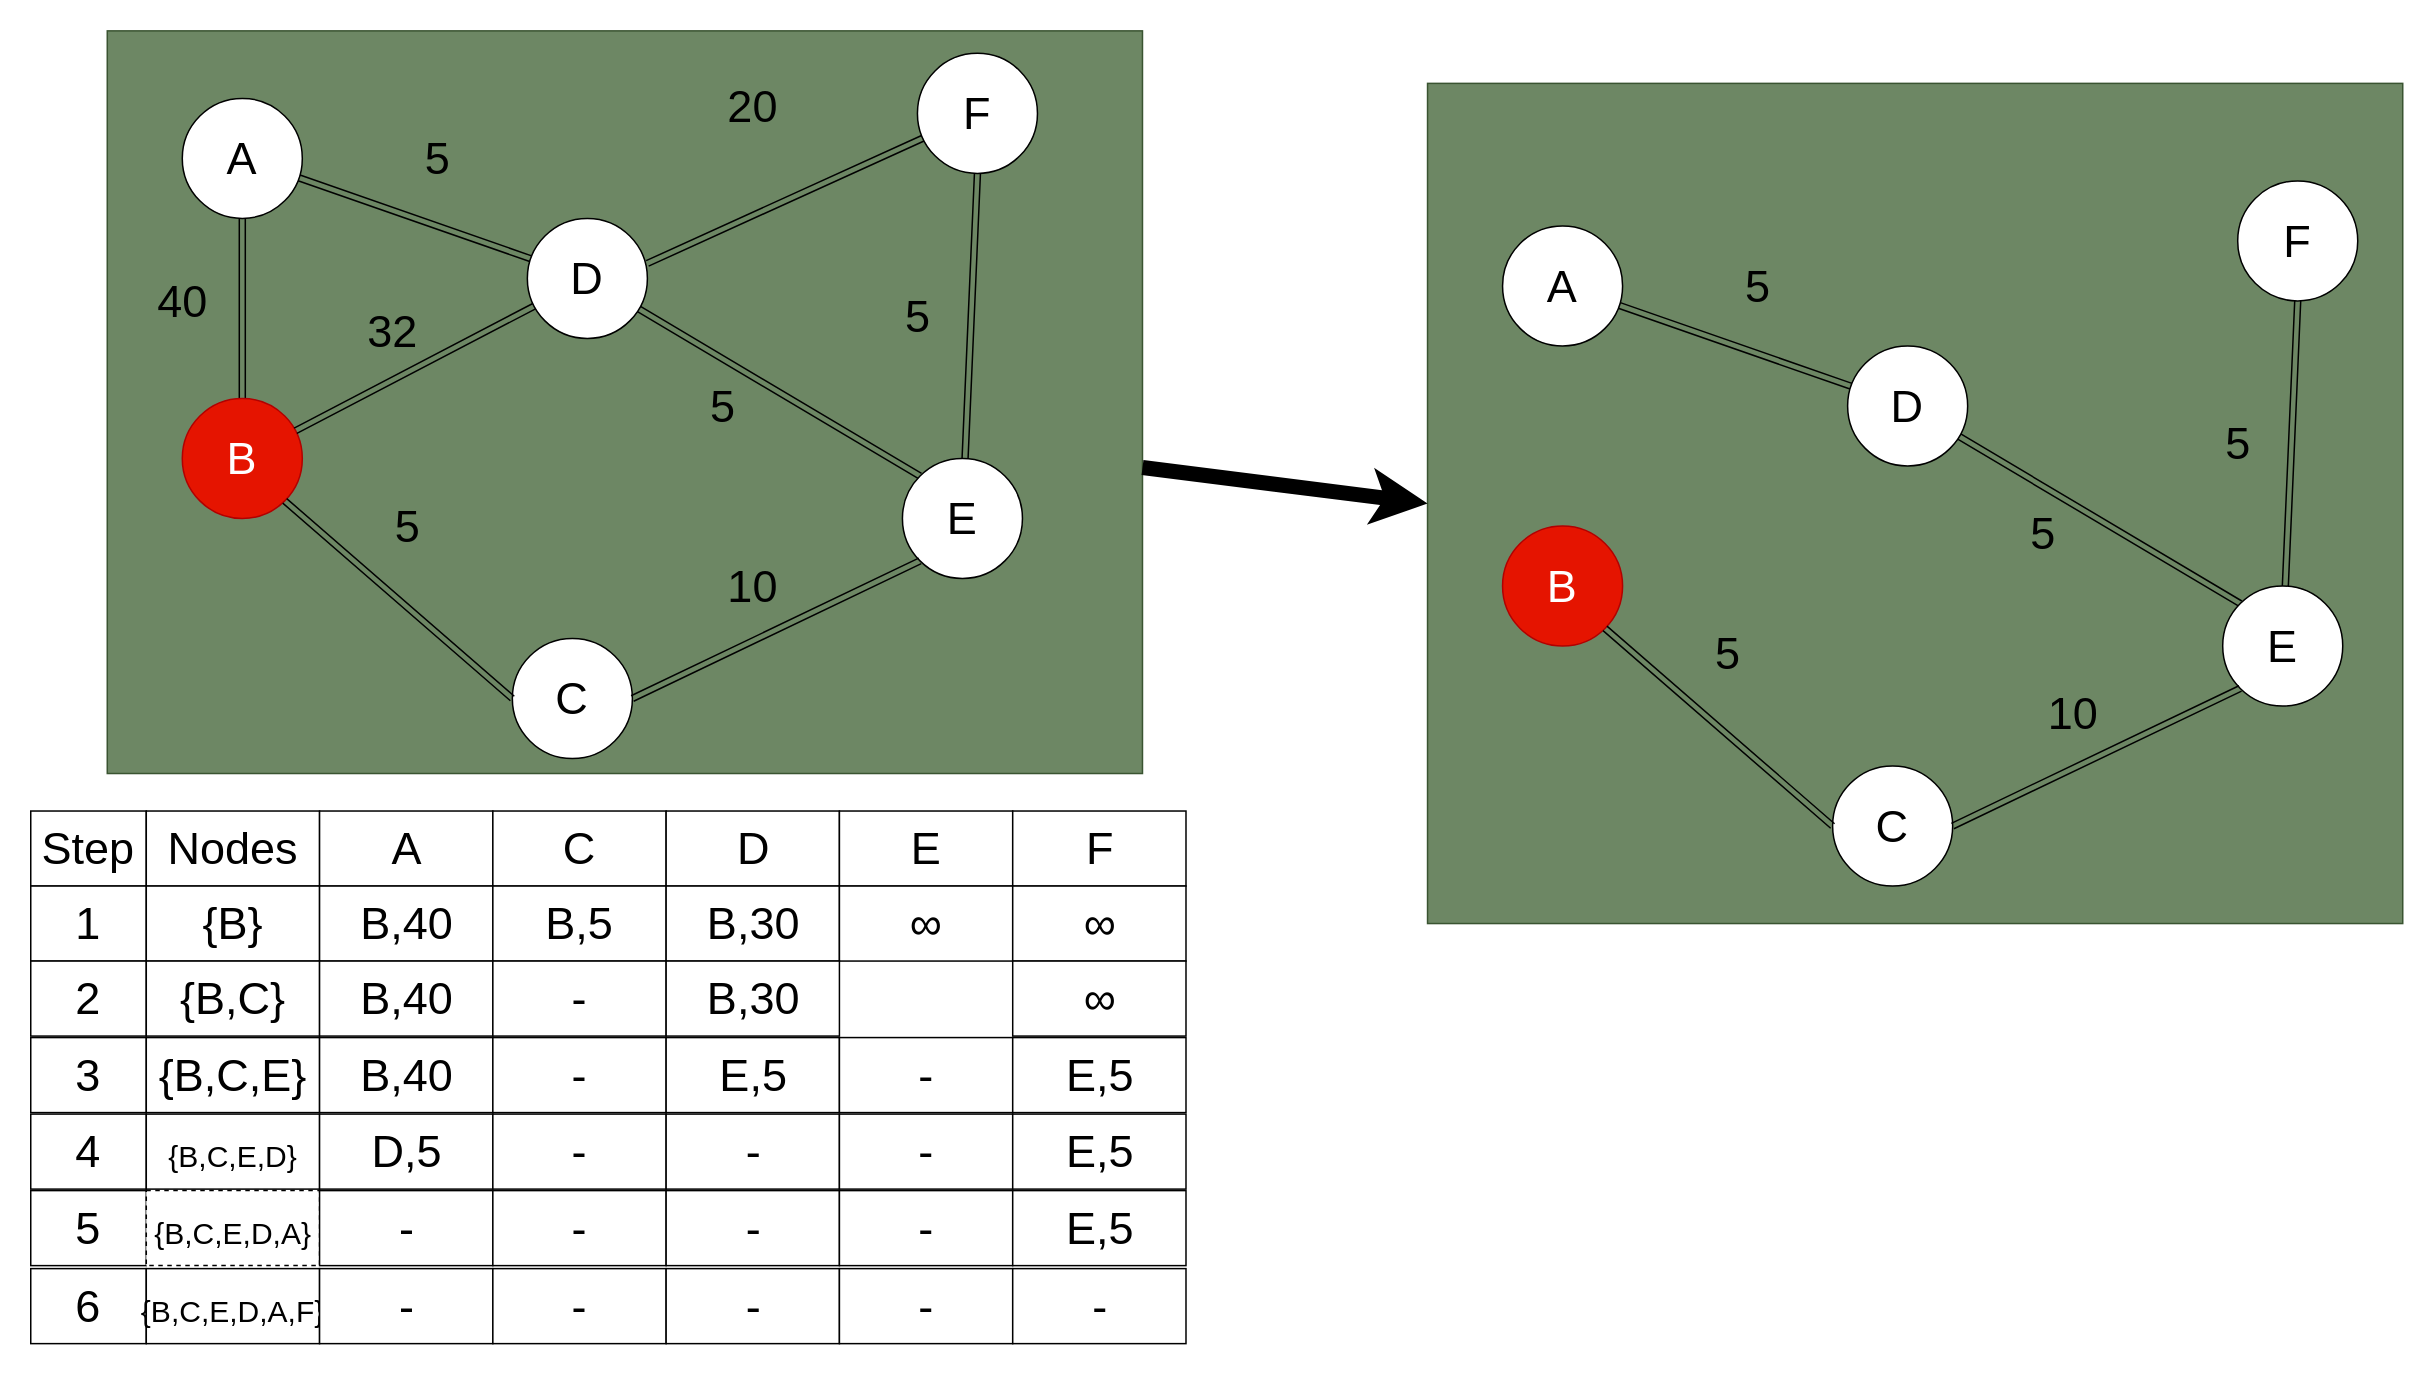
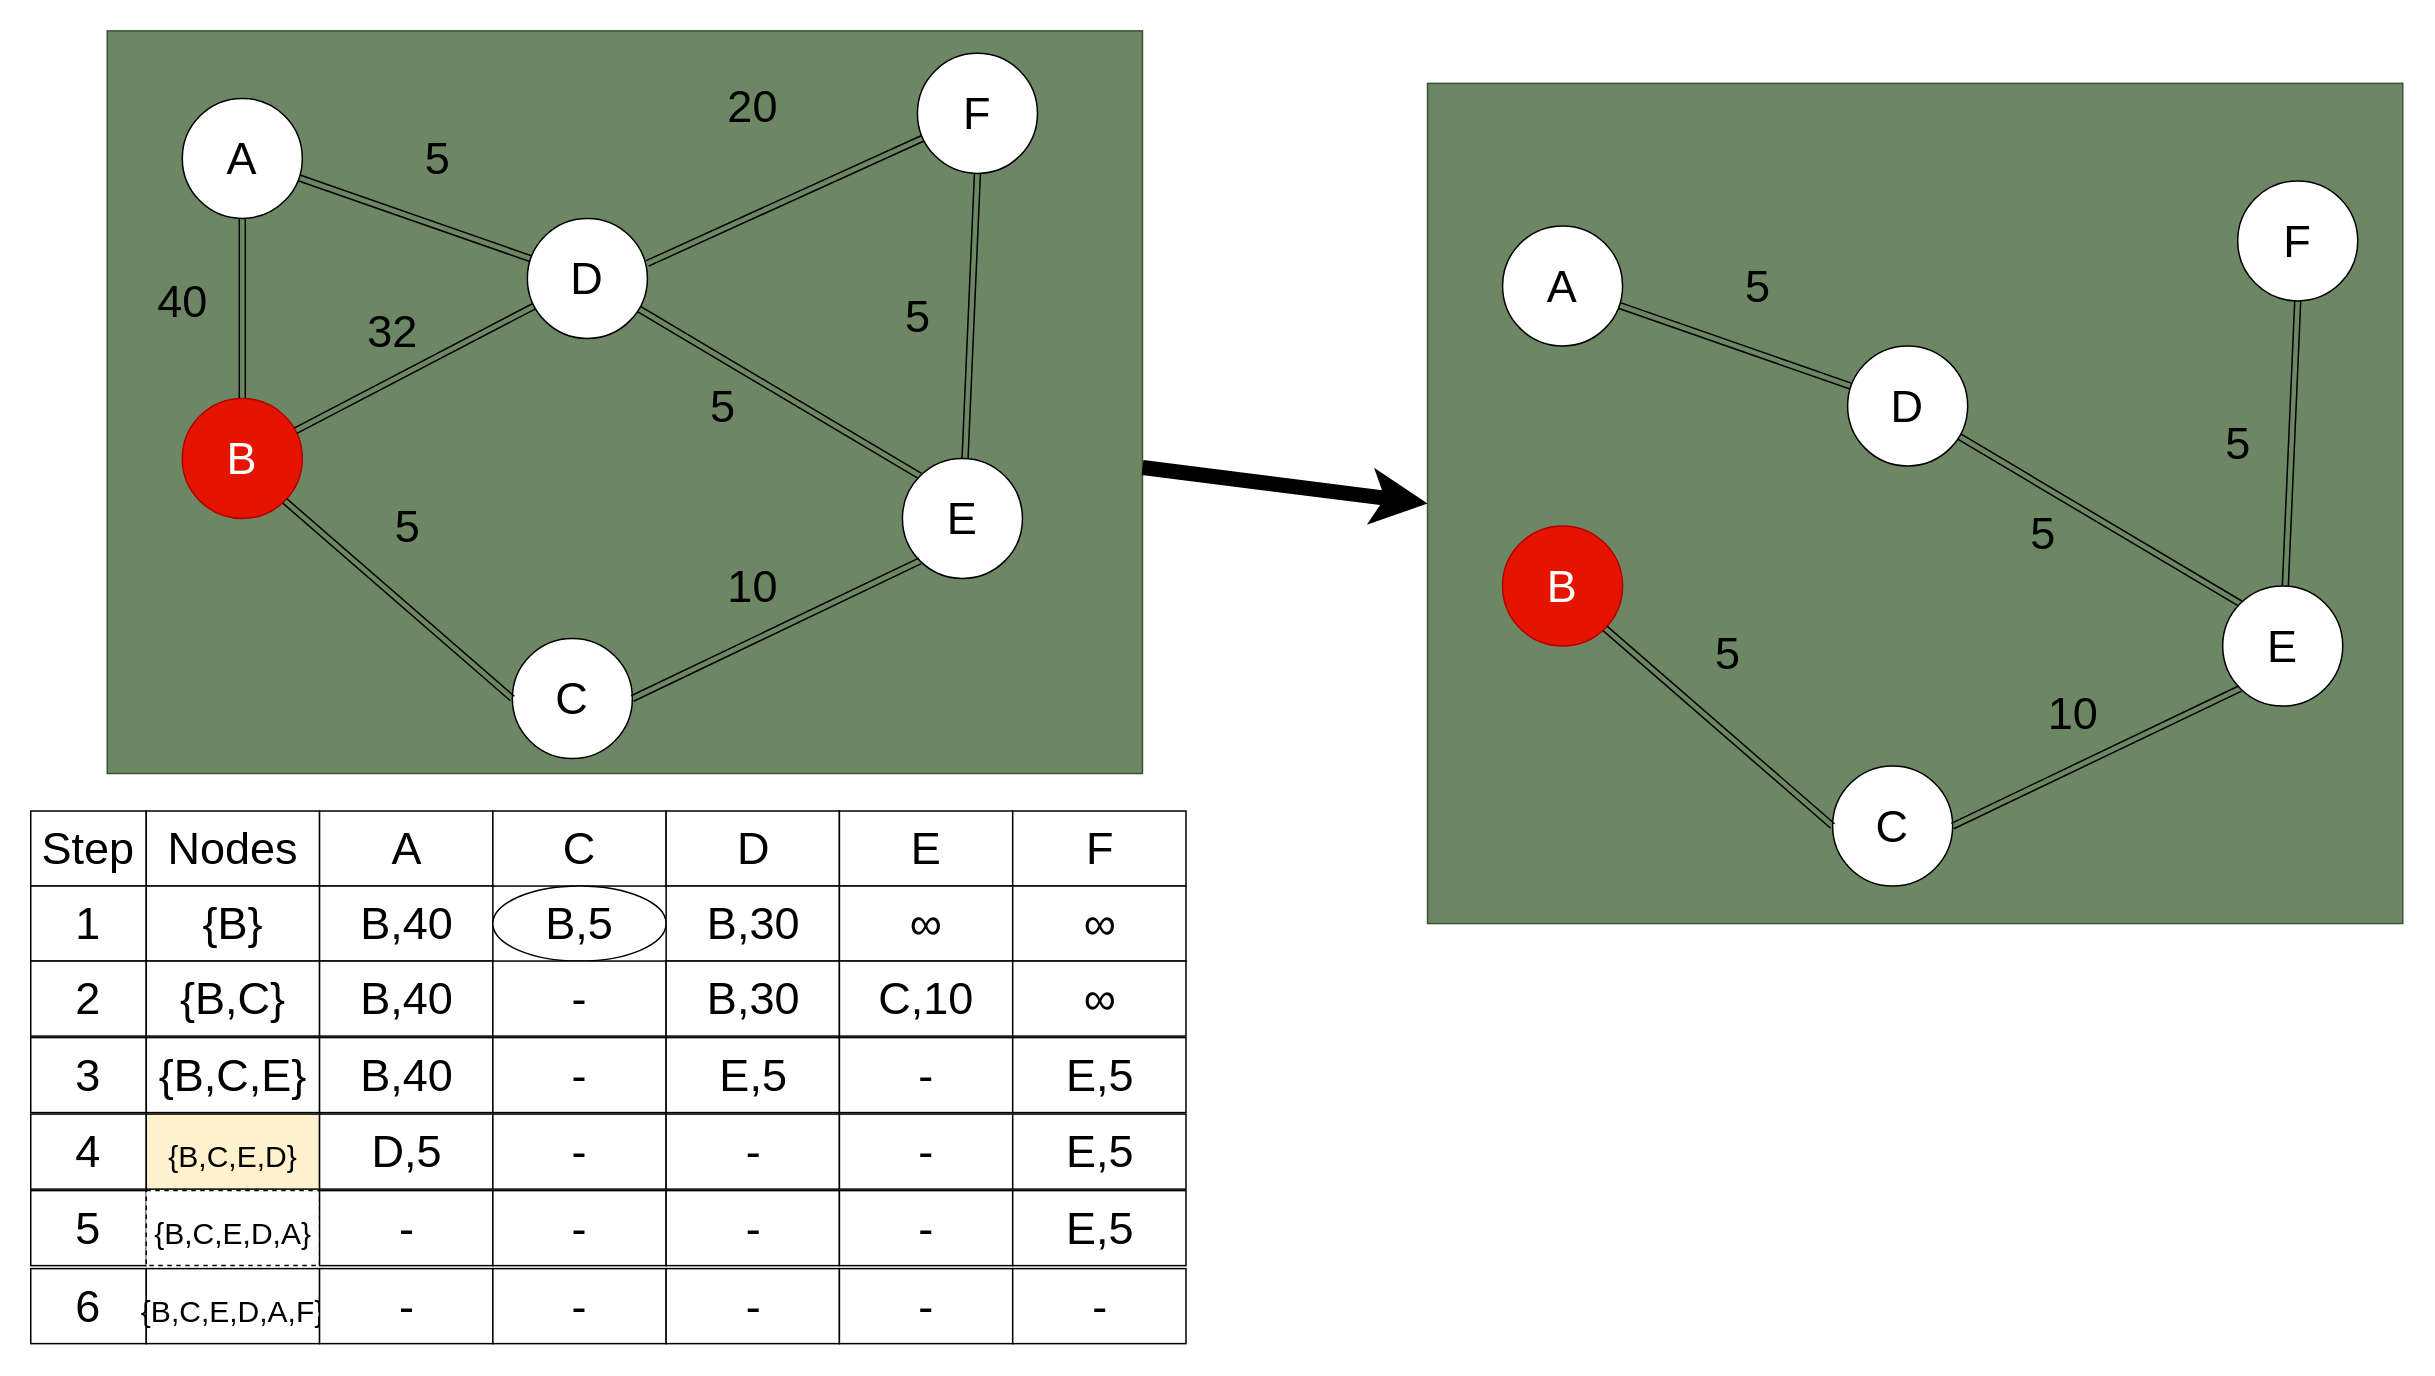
node "B,5": shape rectangle -> ellipse
node "C,10": added
node "{B,C,E,D}": fillcolor #ffffff -> #fff2cc
